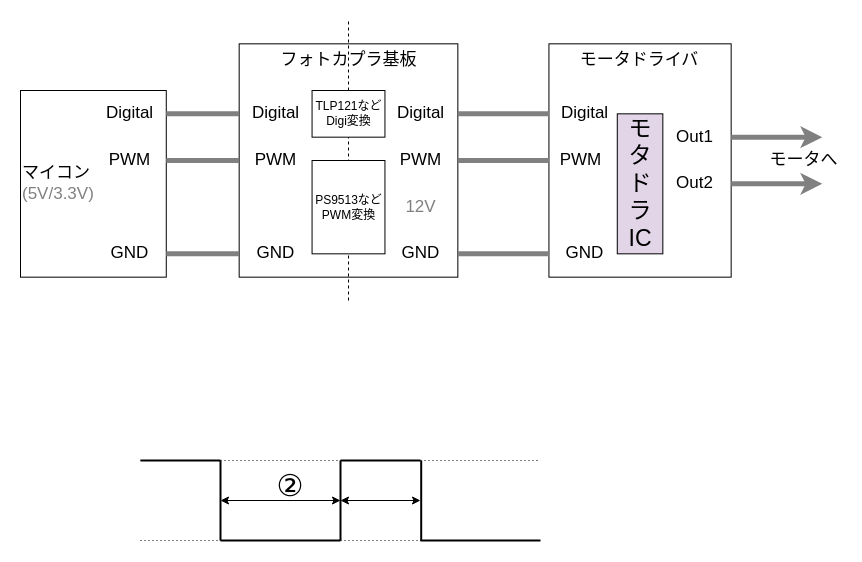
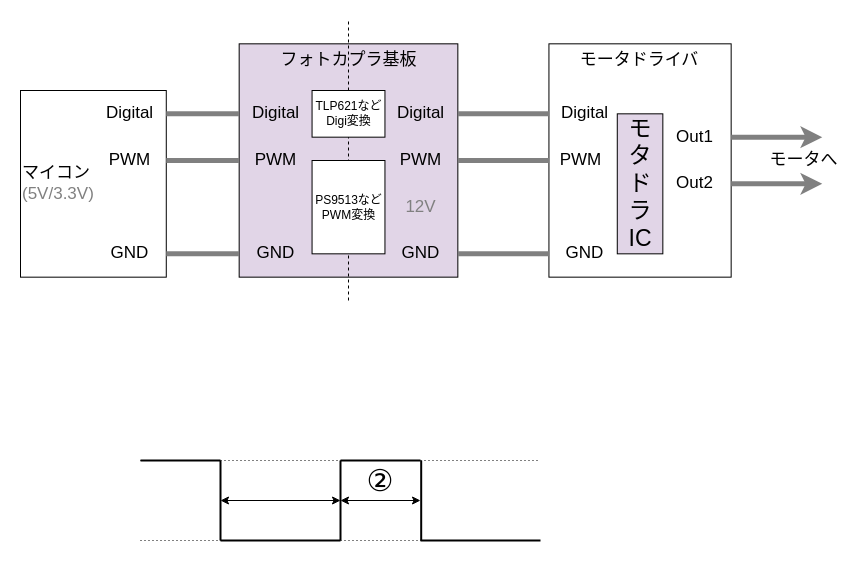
node "TLP121など Digi変換": label "TLP121など Digi変換" -> "TLP621など Digi変換"
node "フォトカプラ基板": fillcolor #ffffff -> #e1d5e7
node "②": moved (291, 486) -> (381, 481)
